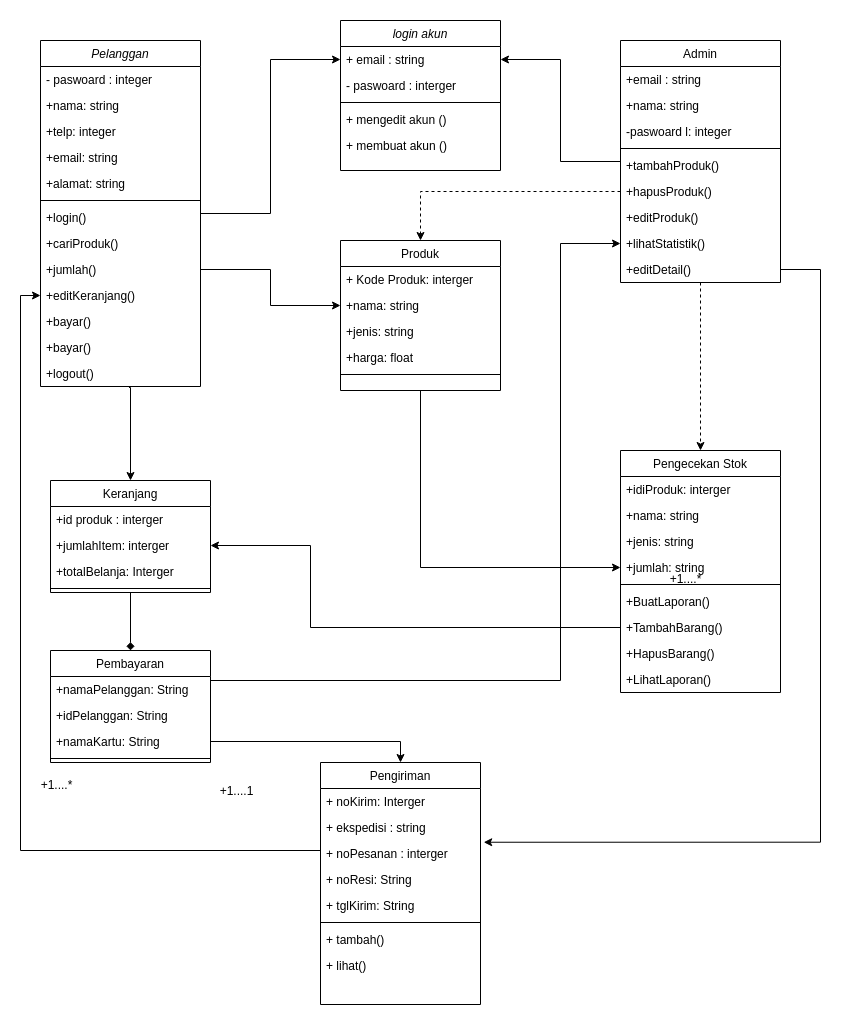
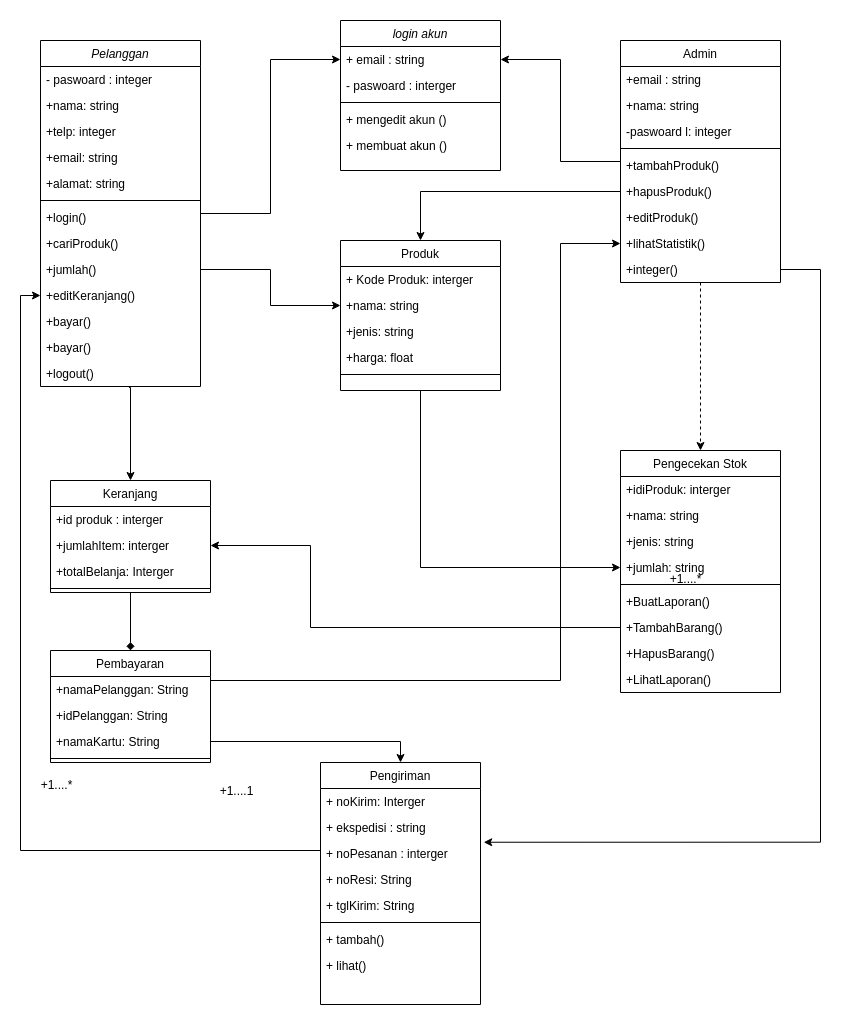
edge "+hapusProduk()" -> "Produk": style dashed -> solid
node "+editDetail()": label "+editDetail()" -> "+integer()"
